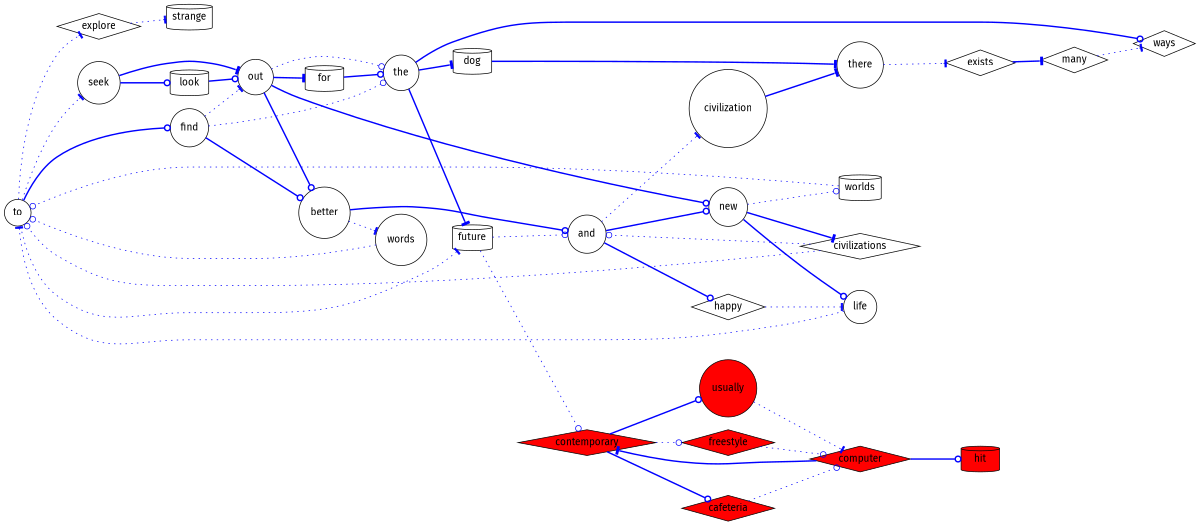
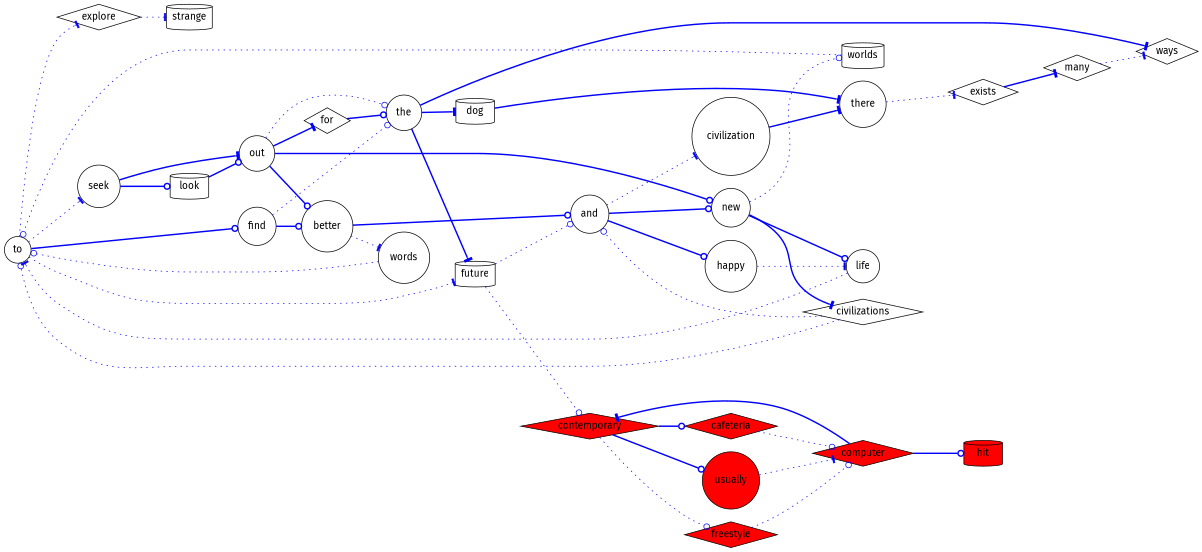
edge "the" -> "ways": arrowhead odot -> tee
node "for": shape cylinder -> diamond
edge "find" -> "out": removed
node "happy": shape diamond -> circle
